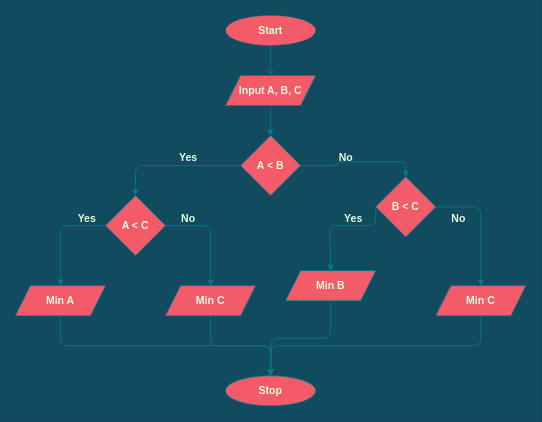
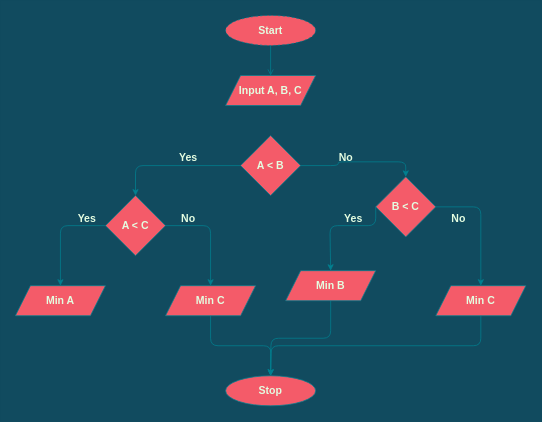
edge "Input A, B, C" -> "A < B": removed
edge "Min A" -> "Stop": removed
